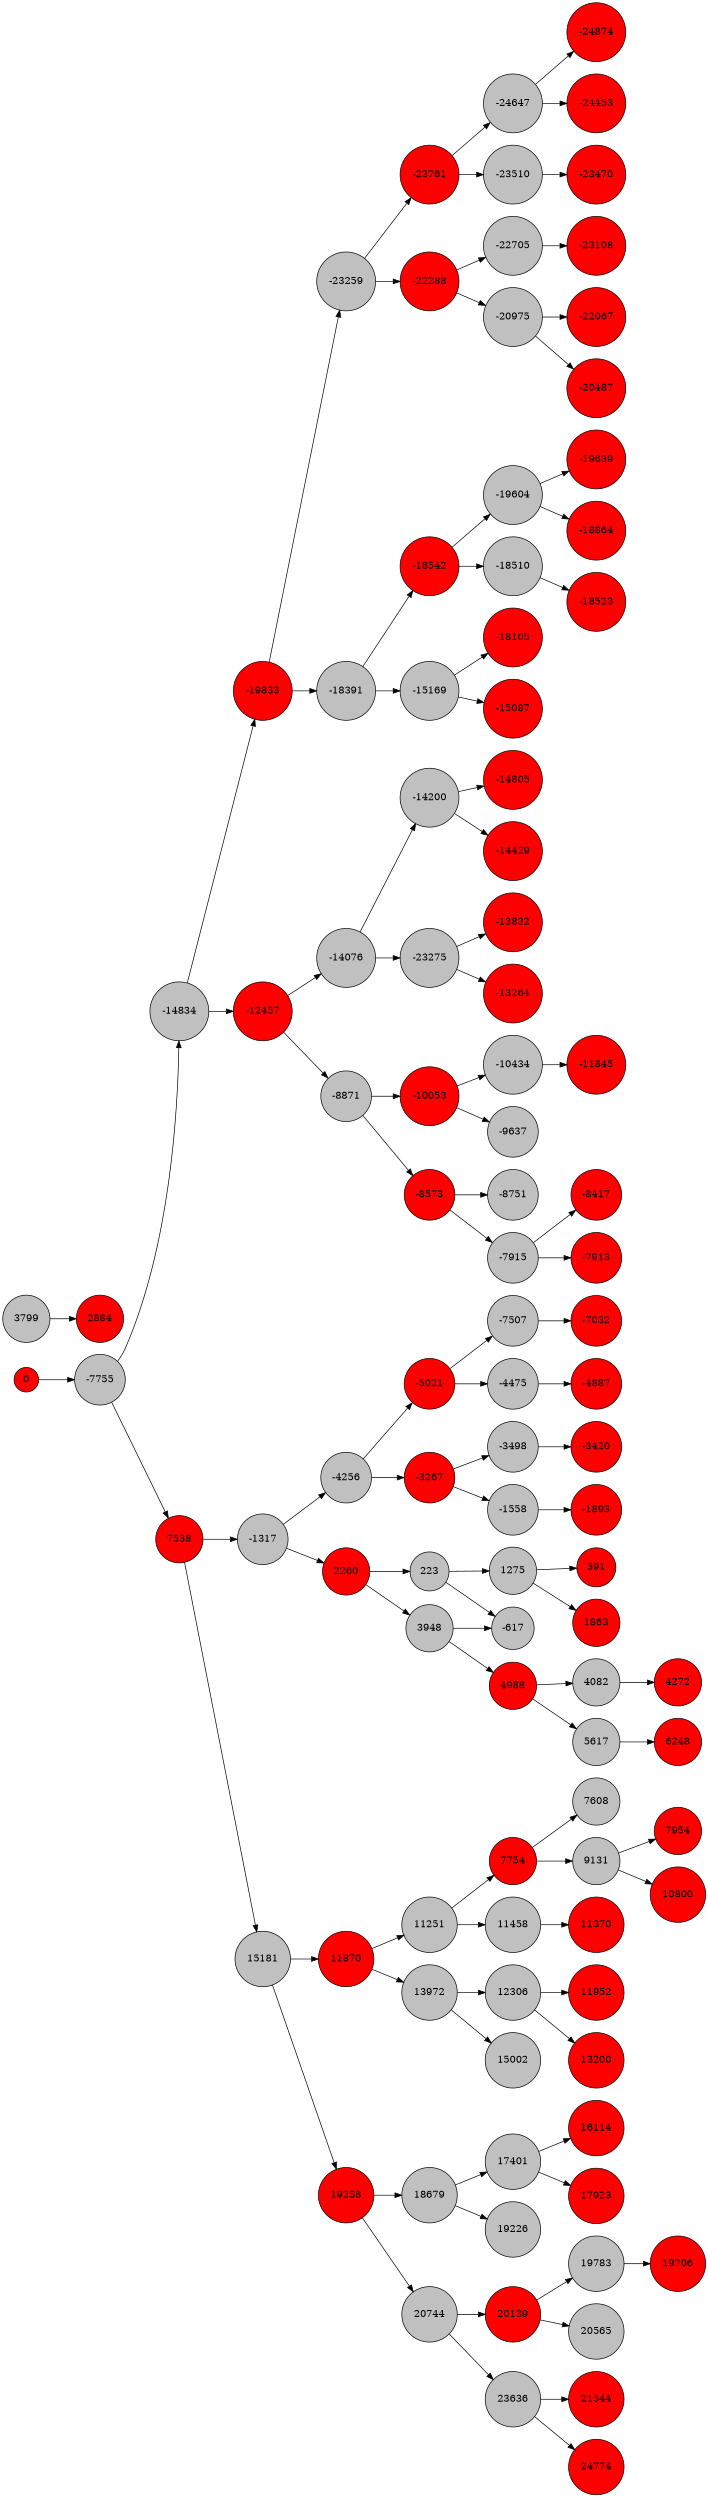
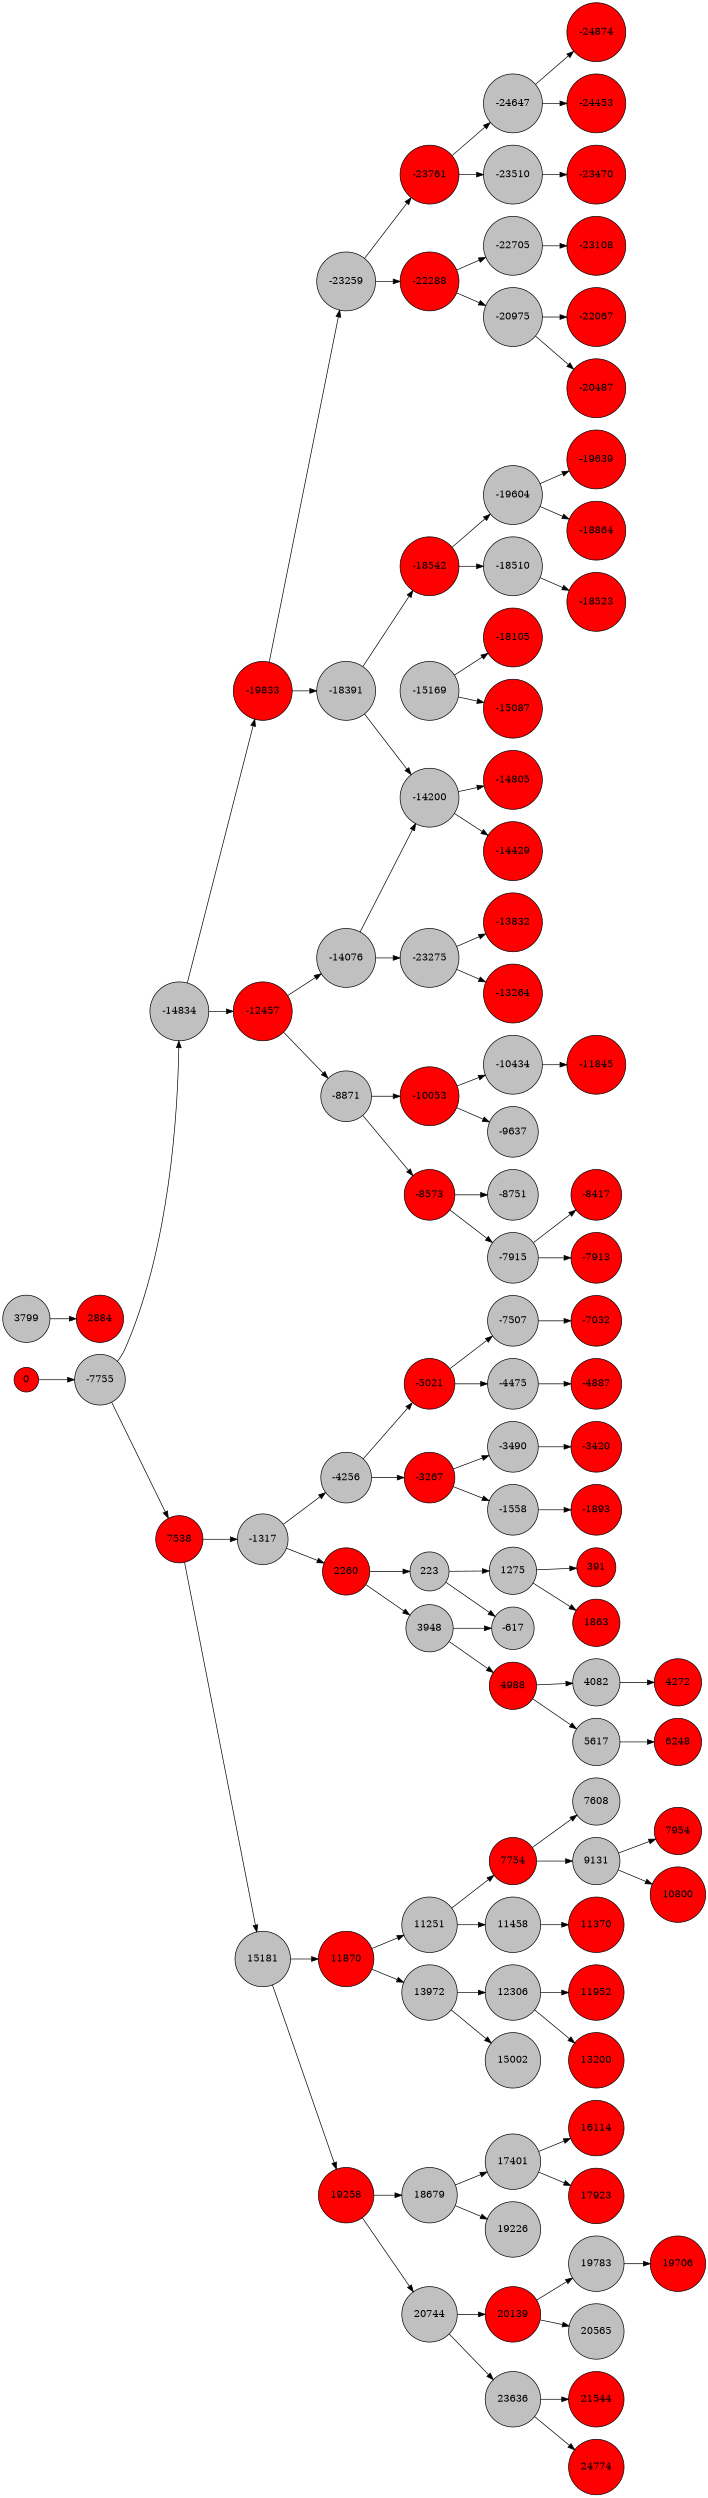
edge "-18391" -> "-15169": now "-18391" -> "-14200"
node "-3498": label "-3498" -> "-3490"
